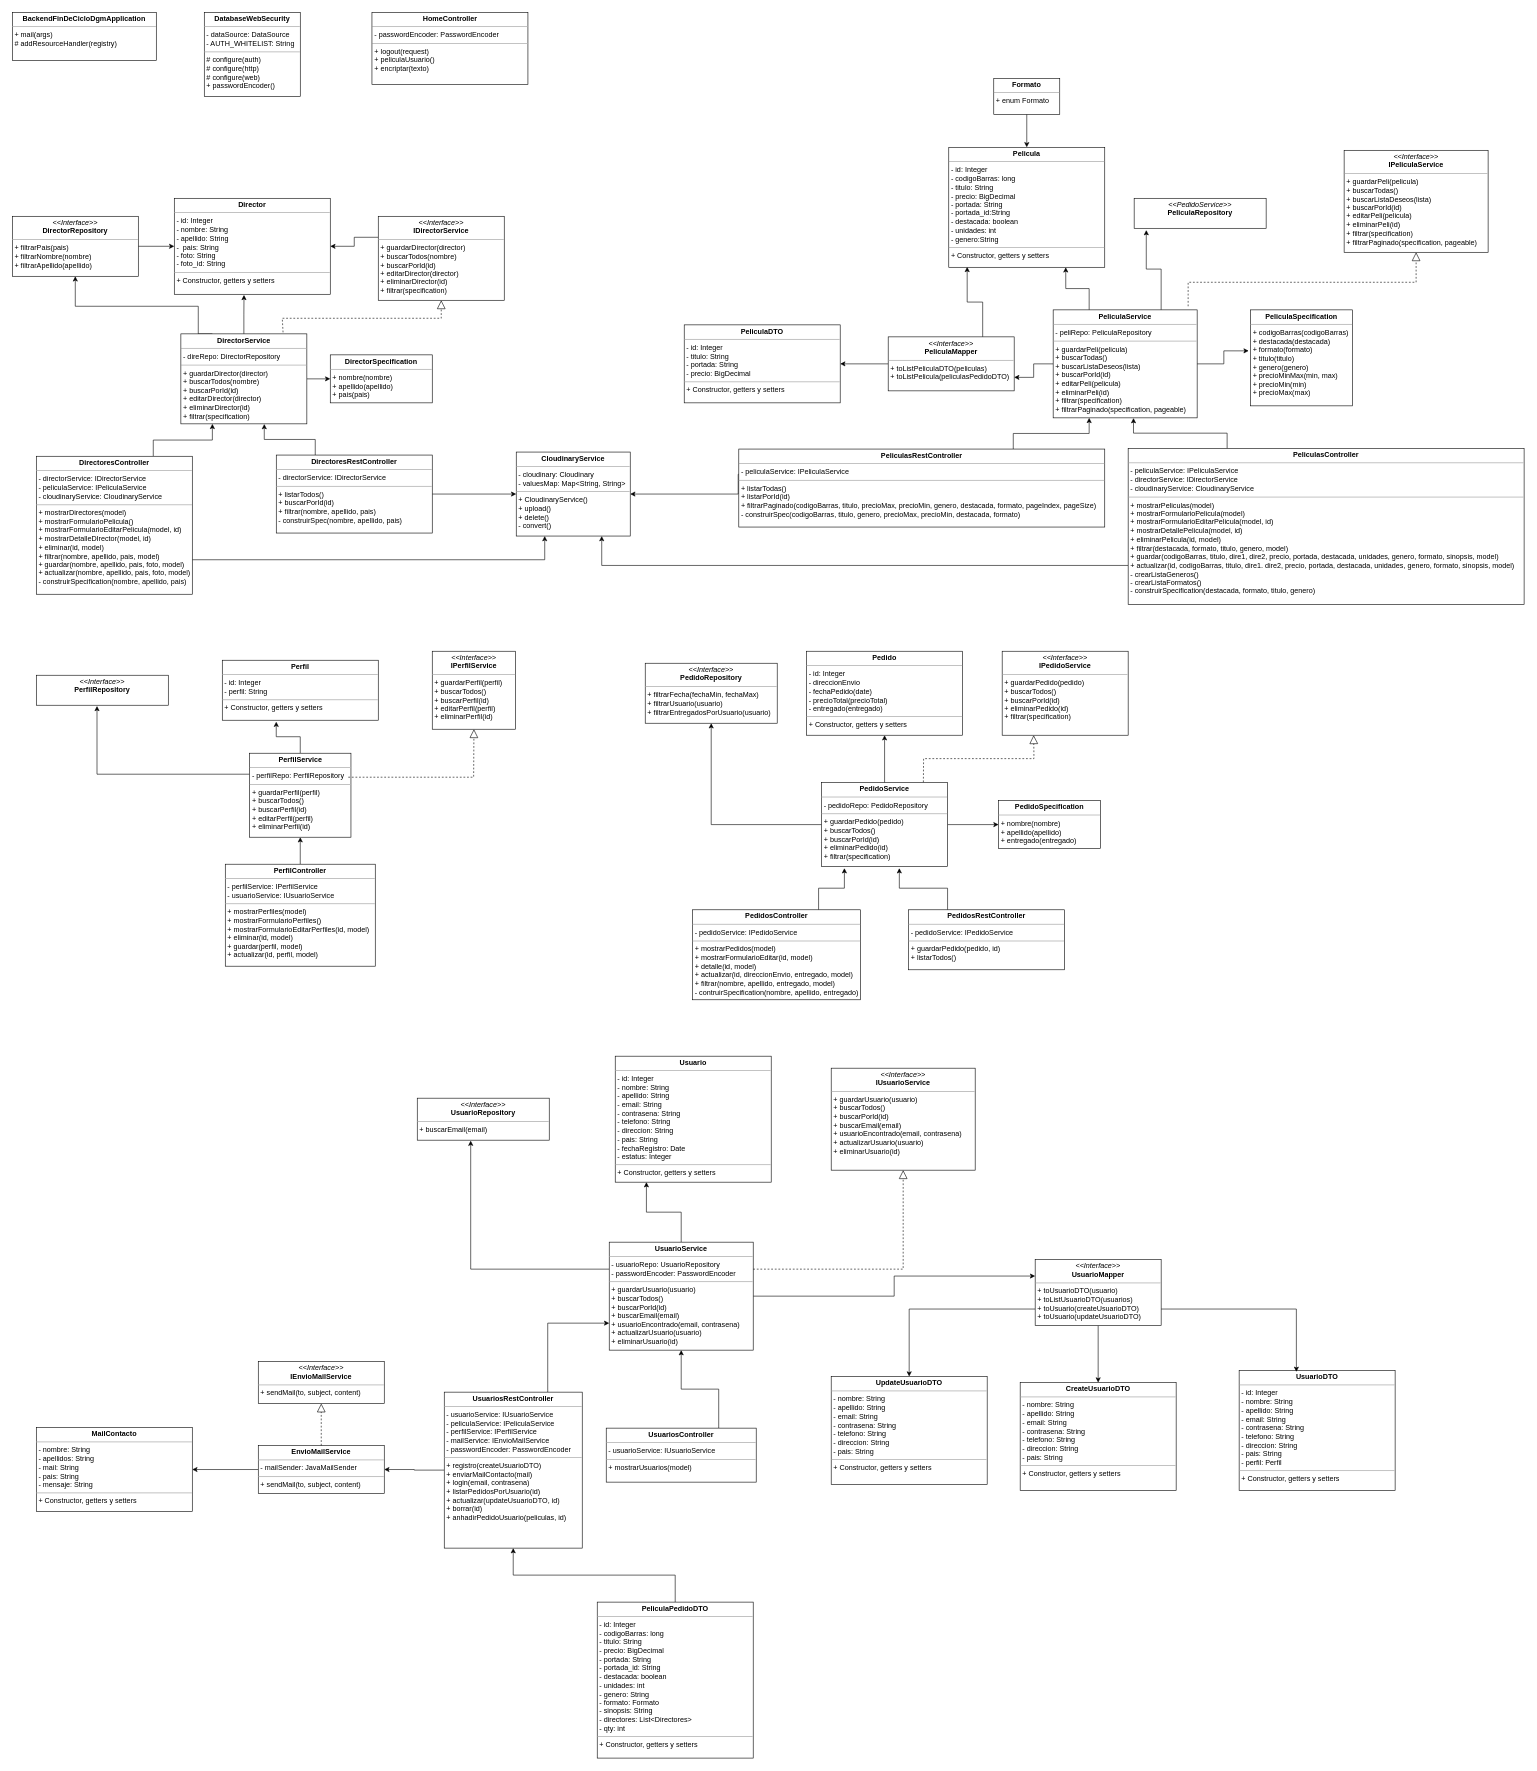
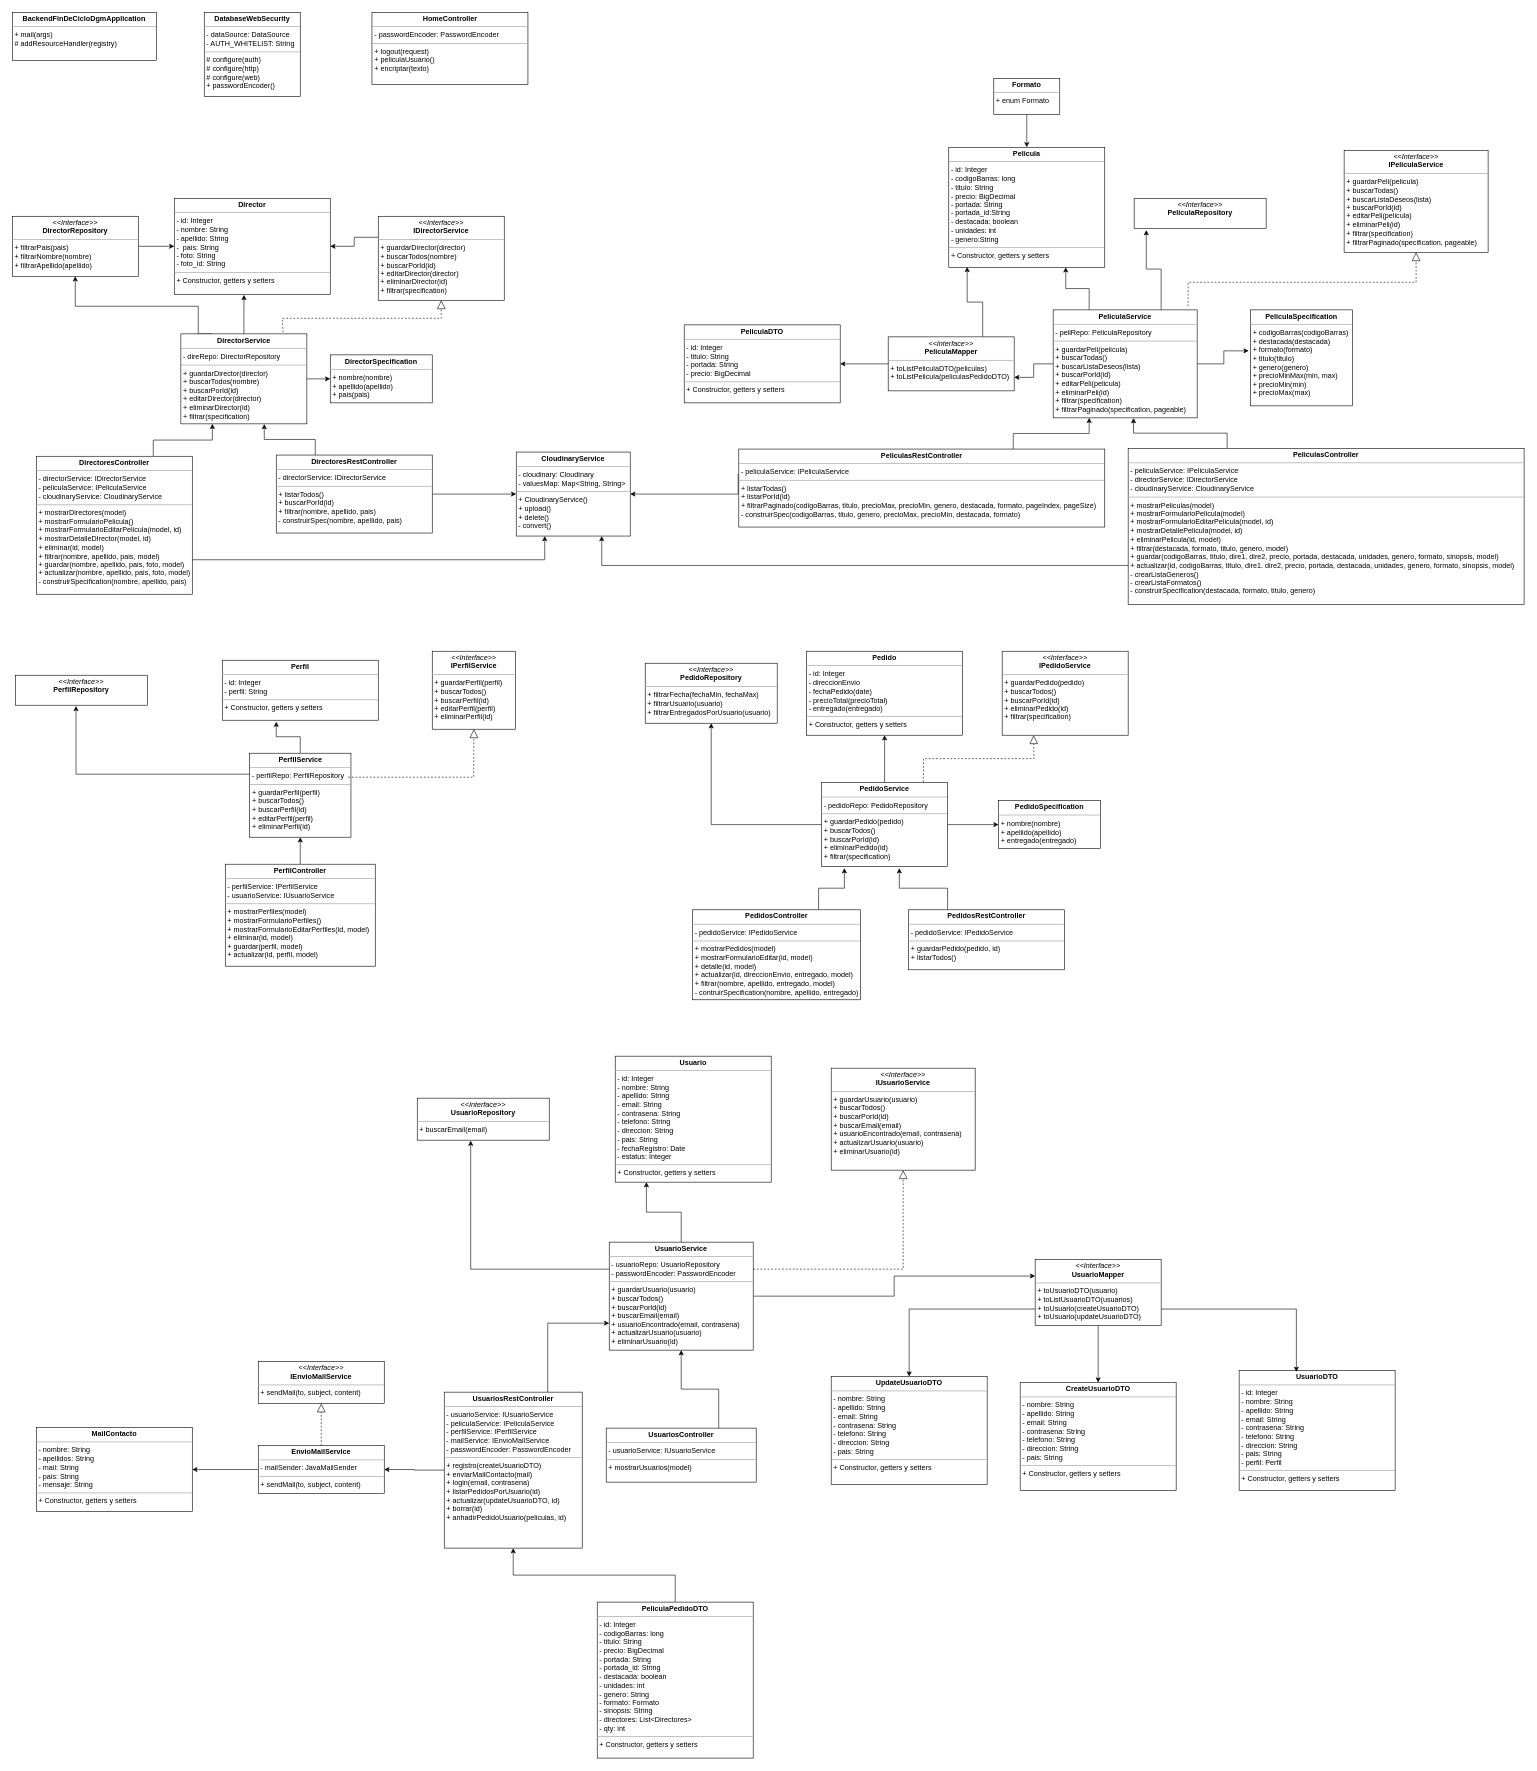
node "<<PedidoService>> PeliculaRepository": label "<<PedidoService>> PeliculaRepository" -> "<<Interface>> PeliculaRepository"
node "<<Interface>> PerfilRepository": moved (102, 690) -> (81, 690)
